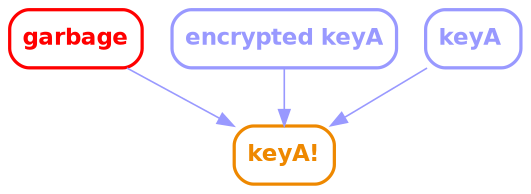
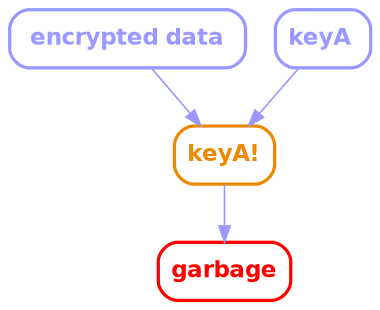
node "encrypted keyA": label "encrypted keyA" -> "encrypted data"
edge "garbage" -> "keyA!": reversed
